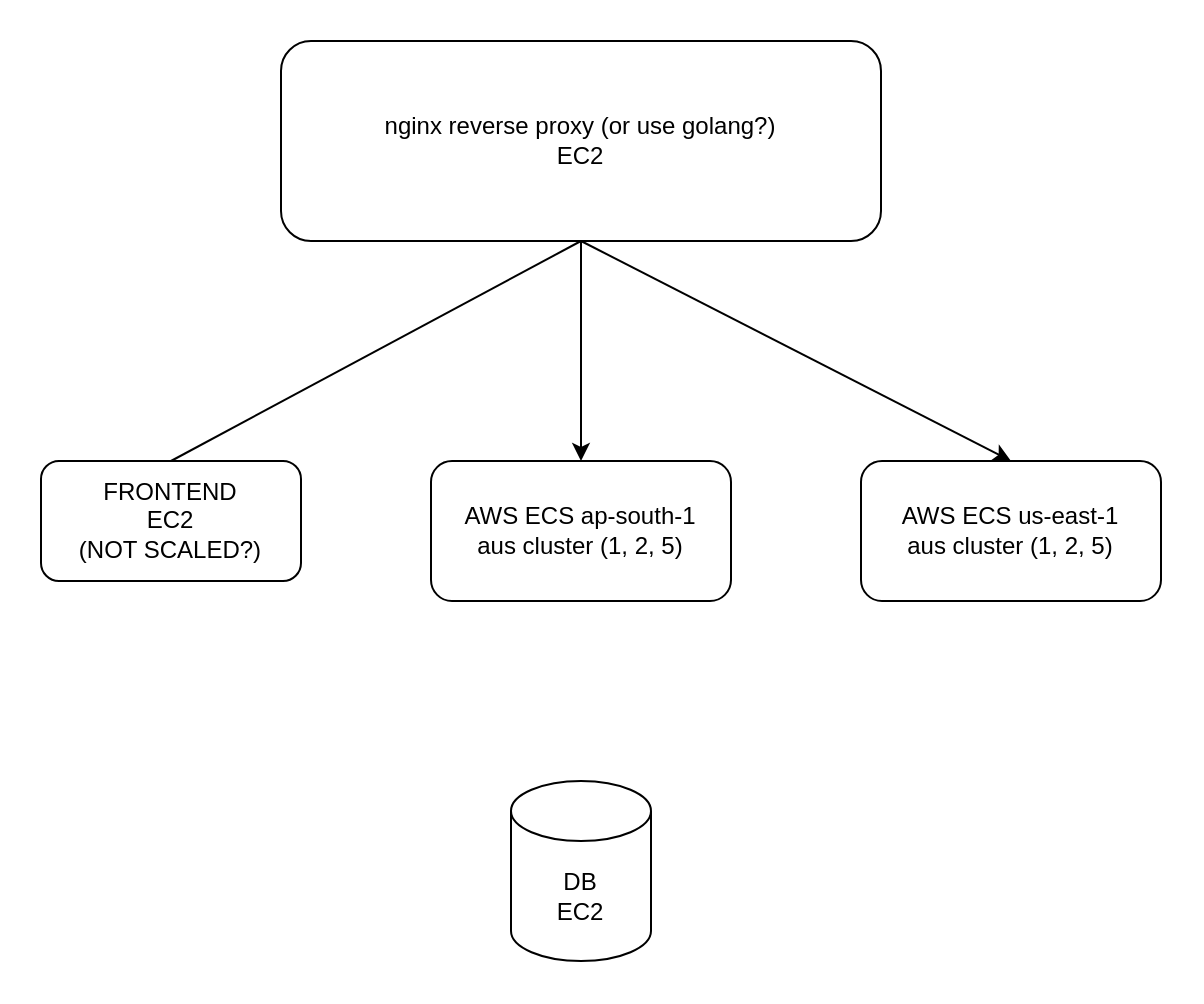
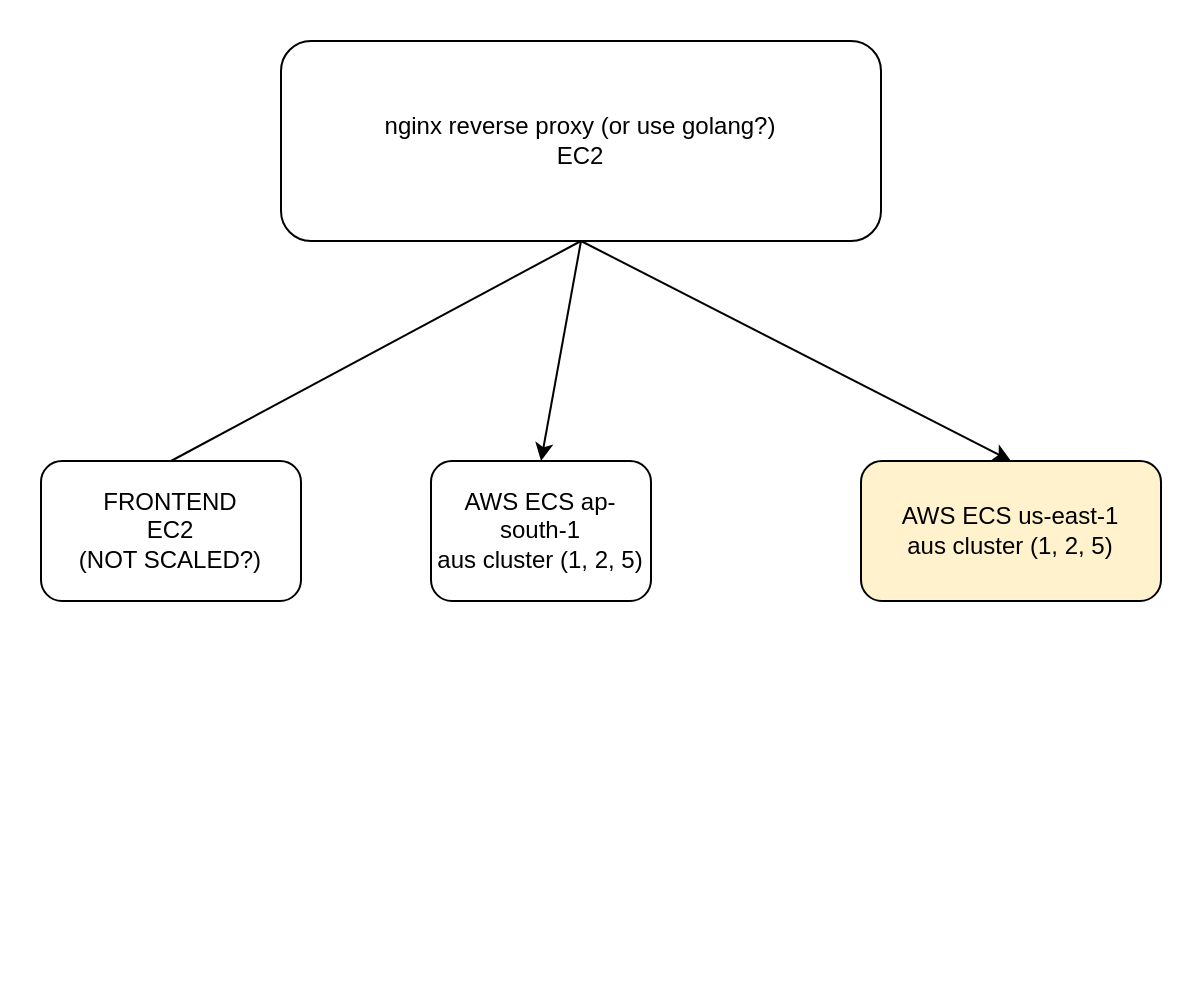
node "FRONTEND EC2 (NOT SCALED?)": size 260x120 -> 260x140
node "AWS ECS ap-south-1 aus cluster (1, 2, 5)": size 300x140 -> 220x140
node "AWS ECS us-east-1 aus cluster (1, 2, 5)": fillcolor #ffffff -> #fff2cc
node "DB EC2": removed
